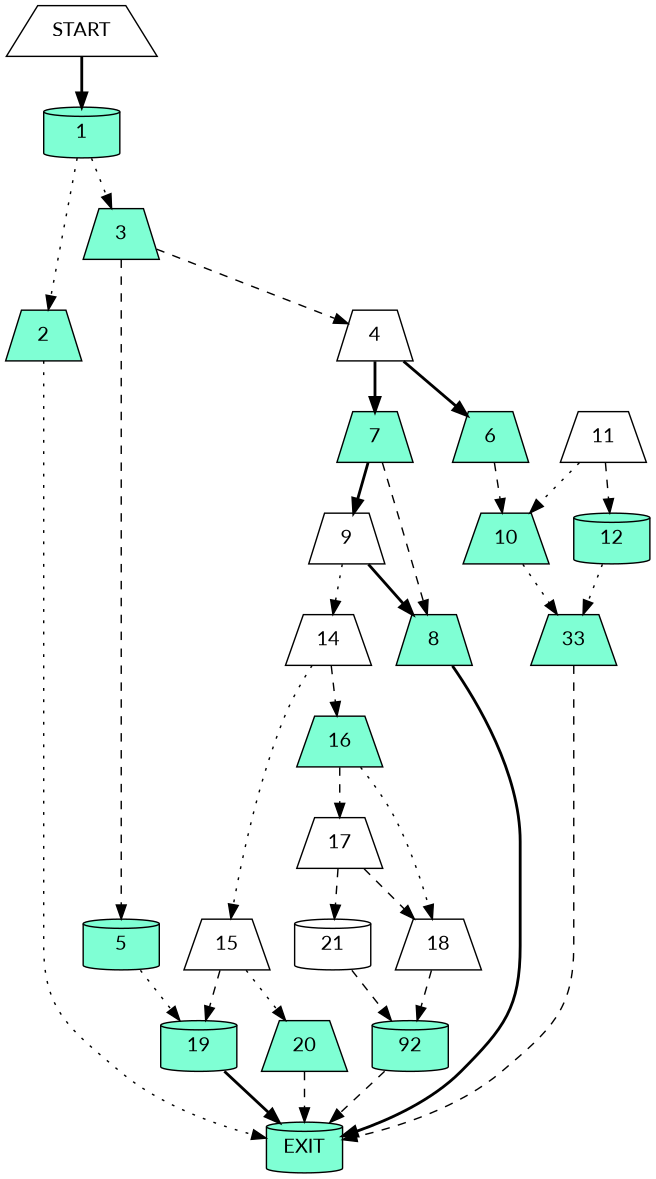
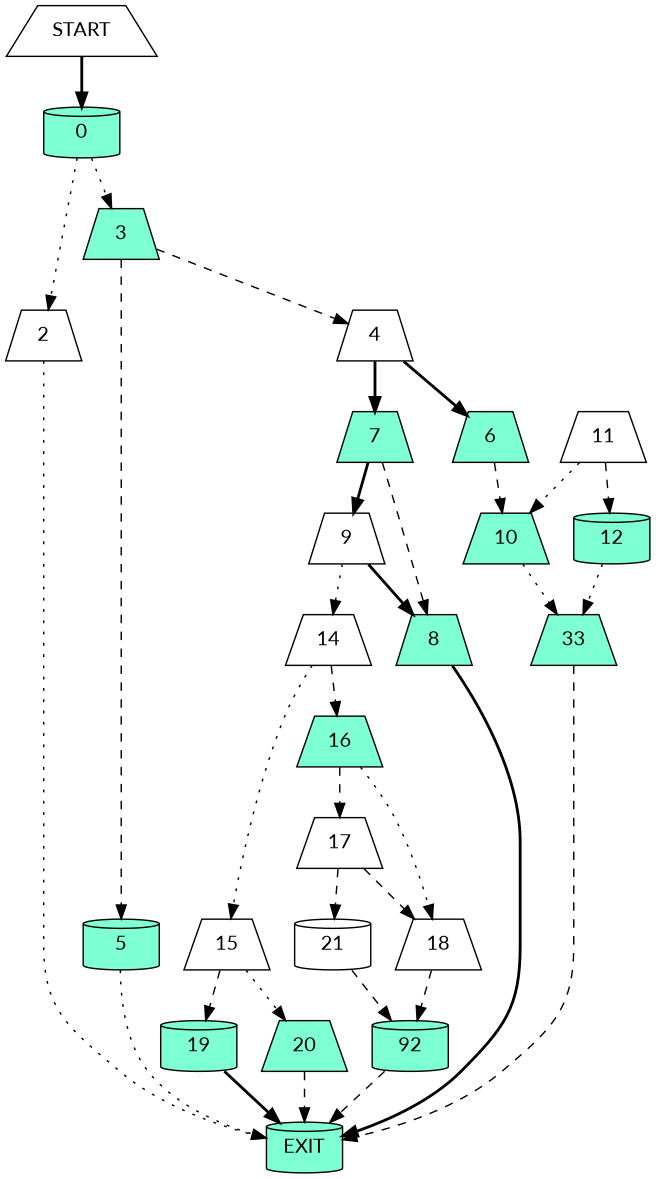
node "1": label "1" -> "0"
node "2": fillcolor aquamarine -> white
edge "5" -> "19": now "5" -> "EXIT"
